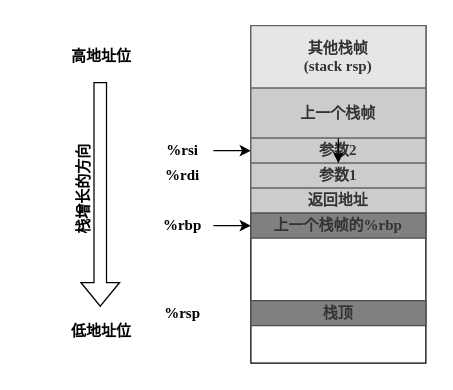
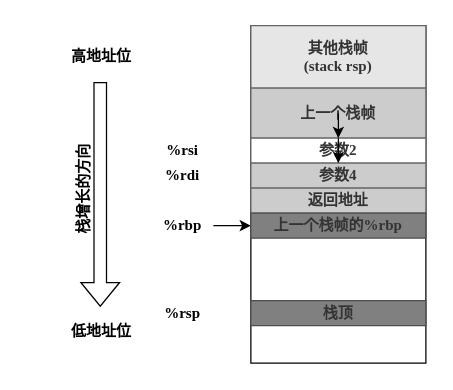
edge "%rsi" -> "参数2": now "上一个栈帧" -> "参数2"
node "参数2": fillcolor #cccccc -> #ffffff
node "参数1": label "参数1" -> "参数4"
